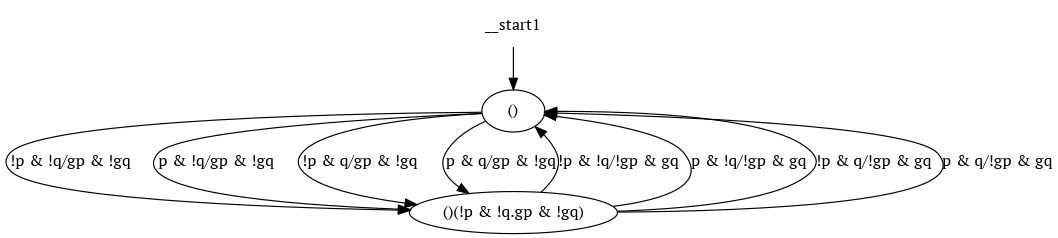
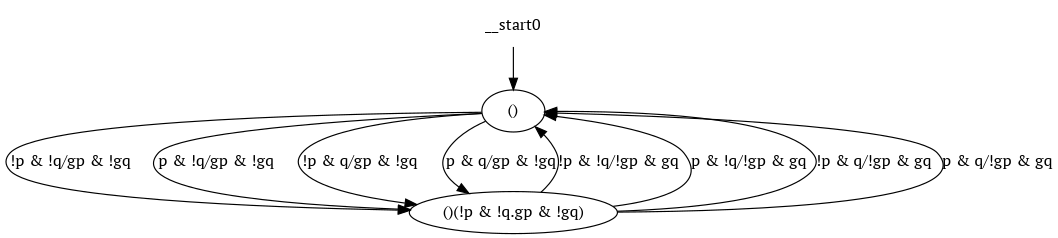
node "__start1": label "__start1" -> "__start0"
